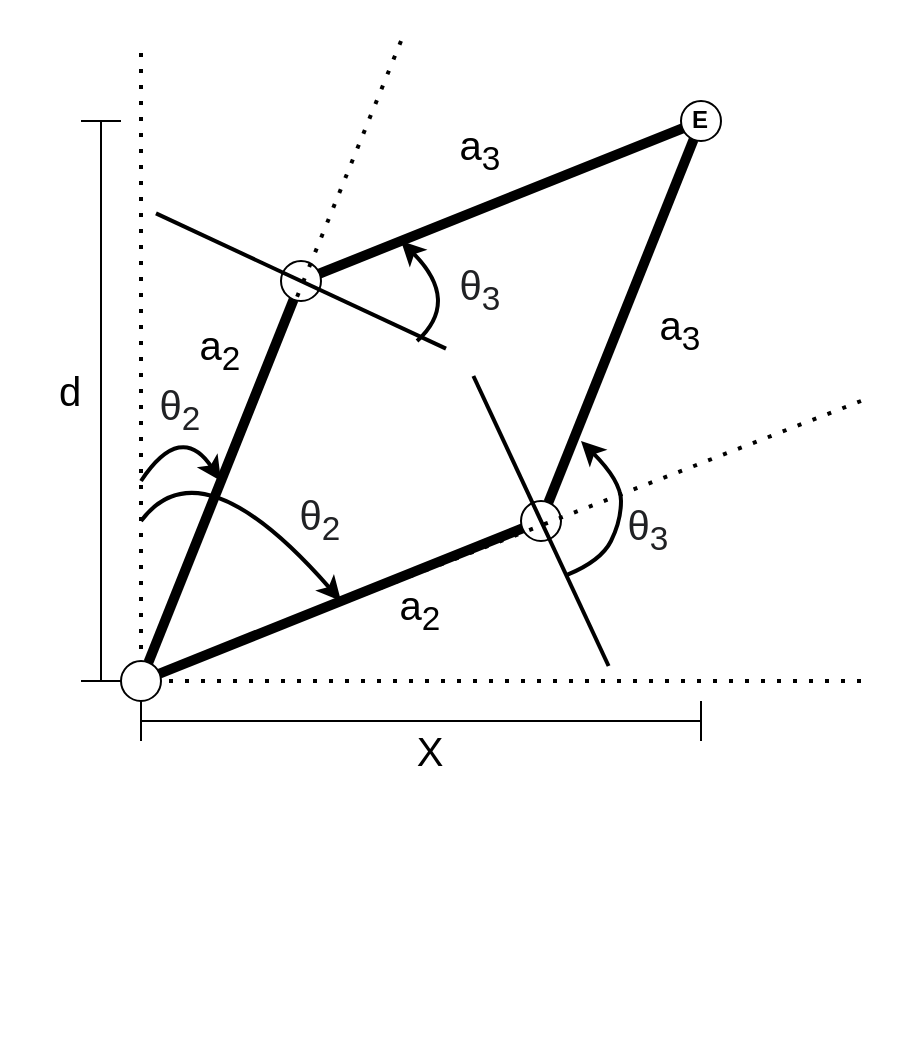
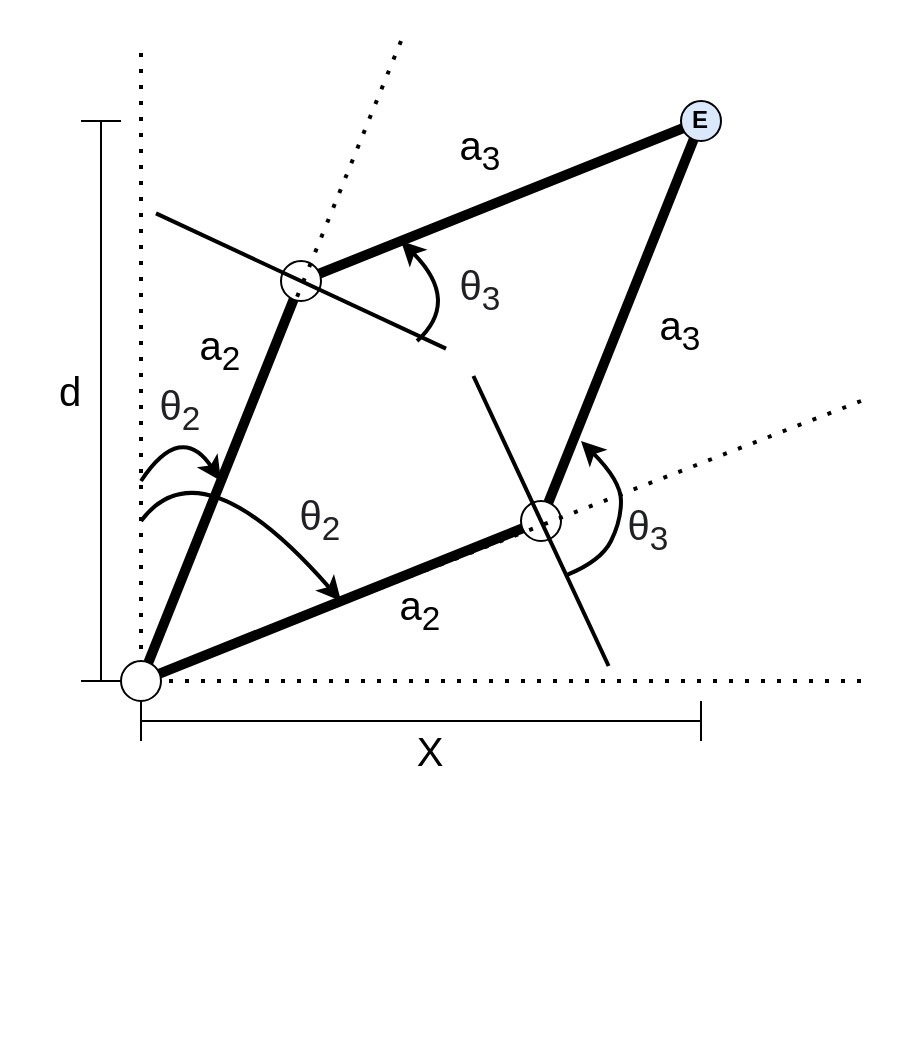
node "E": fillcolor #ffffff -> #dae8fc
